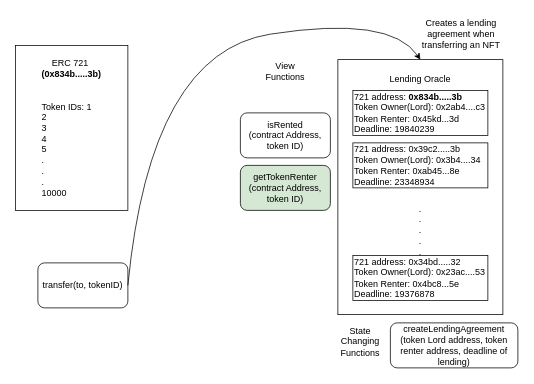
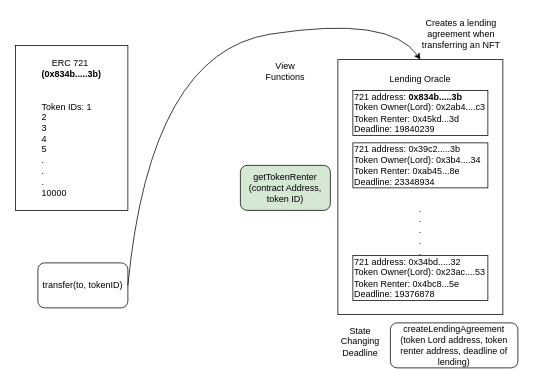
node "isRented (contract Address, token ID)": removed
node "State Changing Functions": label "State Changing Functions" -> "State Changing Deadline"
